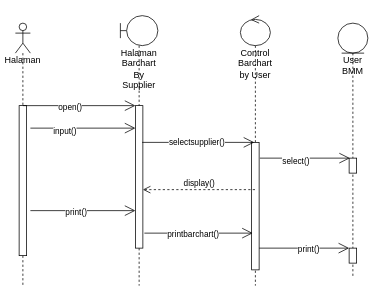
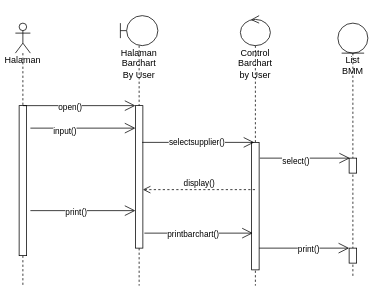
node "User BMM": label "User BMM" -> "List BMM"
node "Halaman Barchart By Supplier": label "Halaman Barchart By Supplier" -> "Halaman Barchart By User"
